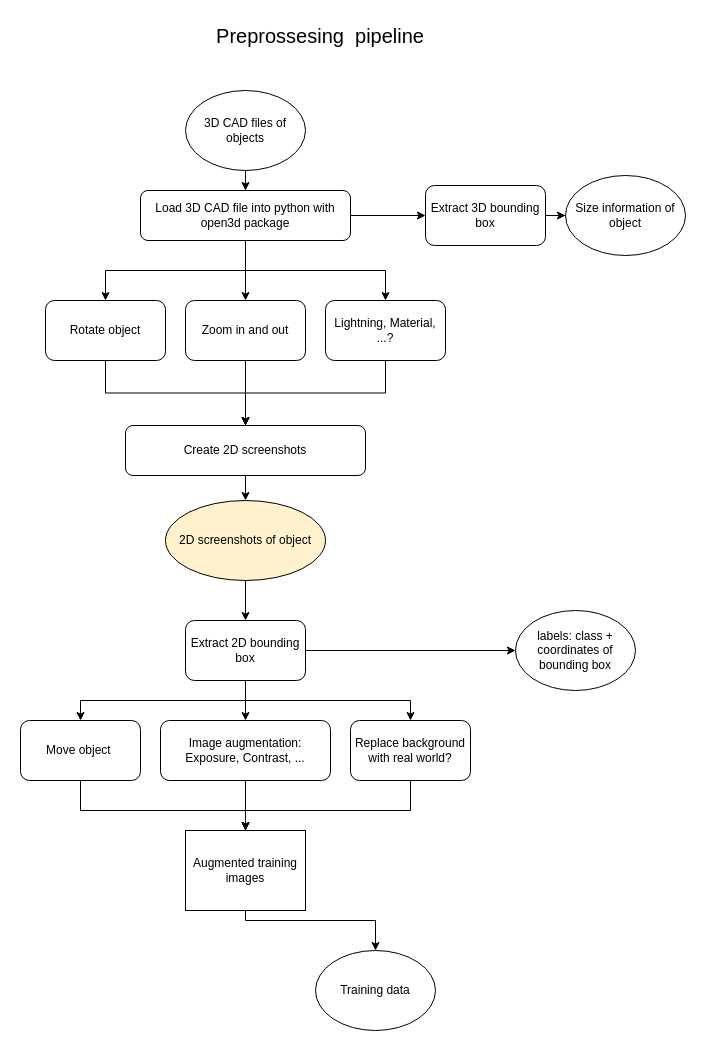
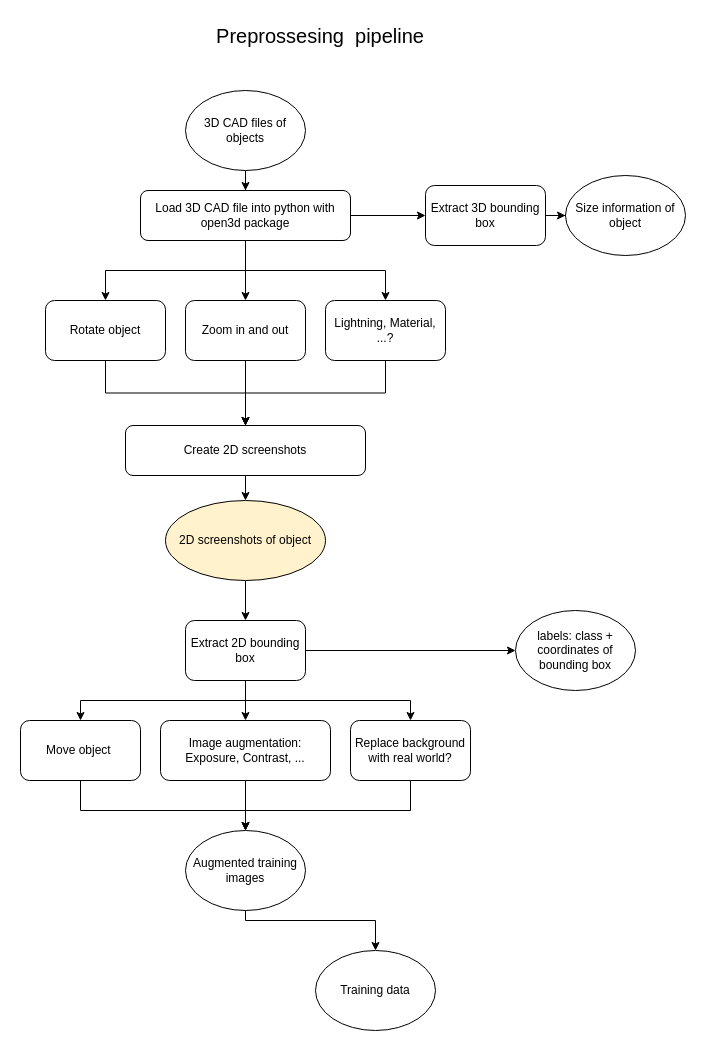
node "Augmented training images": shape rectangle -> ellipse
